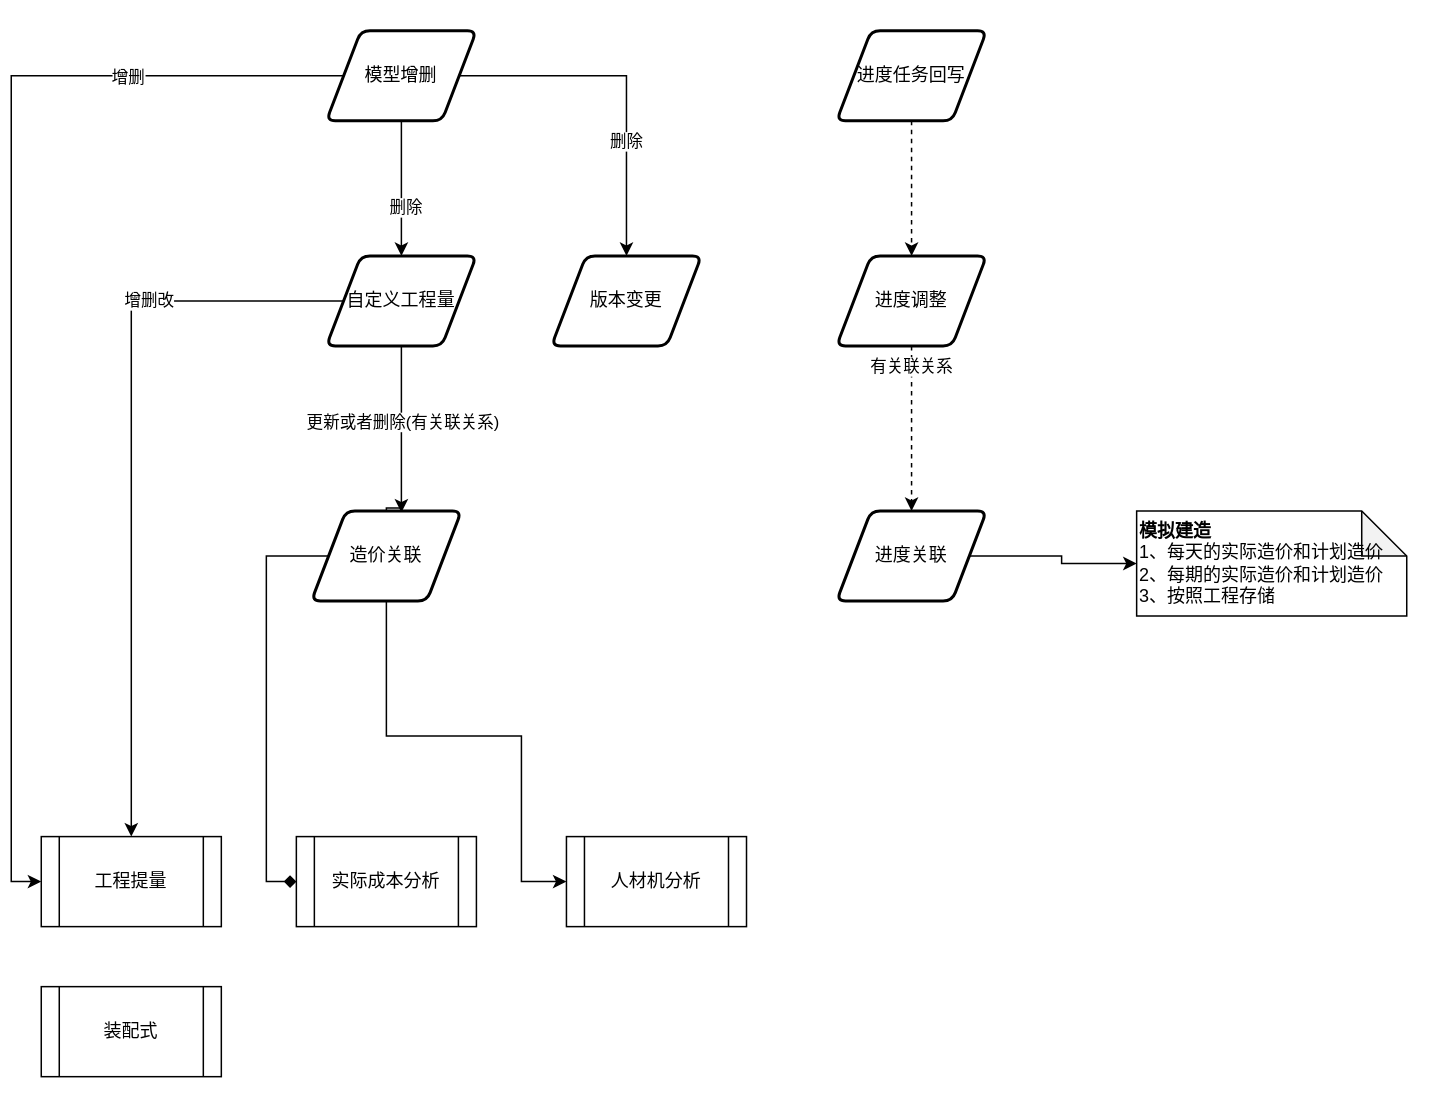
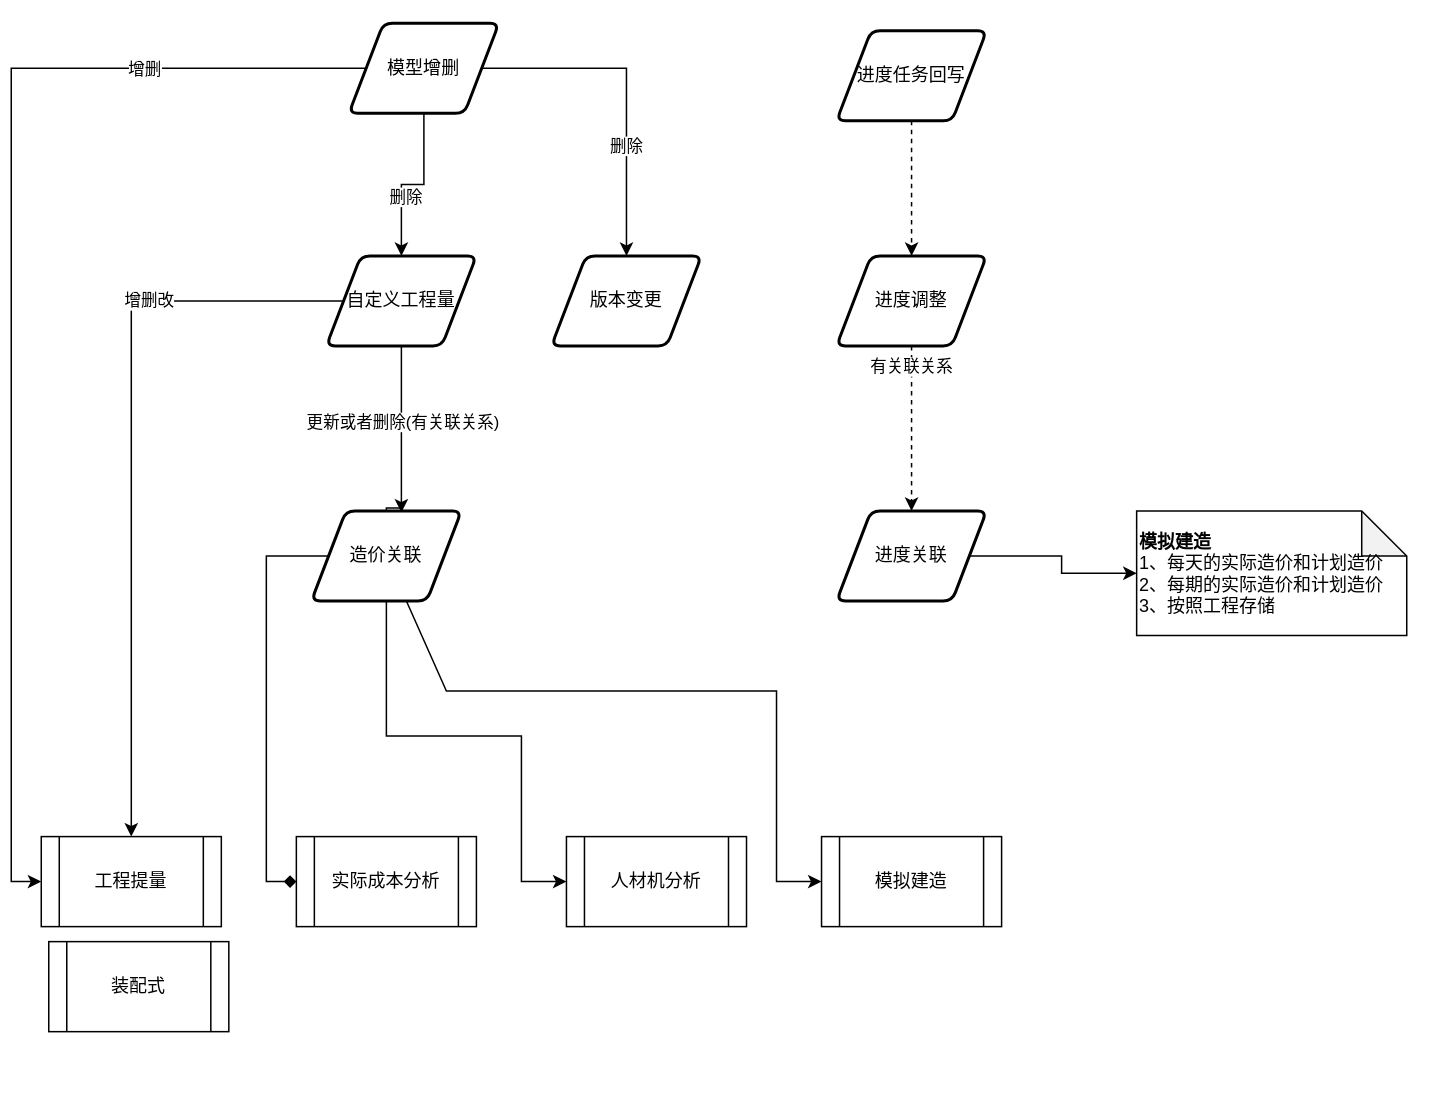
node "模型增删": moved (401, 76) -> (424, 68)
node "模拟建造 1、每天的实际造价和计划造价 2、每期的实际造价和计划造价3、按照工程存储": size 270x105 -> 270x125
edge "造价关联" -> "模拟建造": added
node "模拟建造": added
node "装配式": moved (131, 1031) -> (139, 986)
